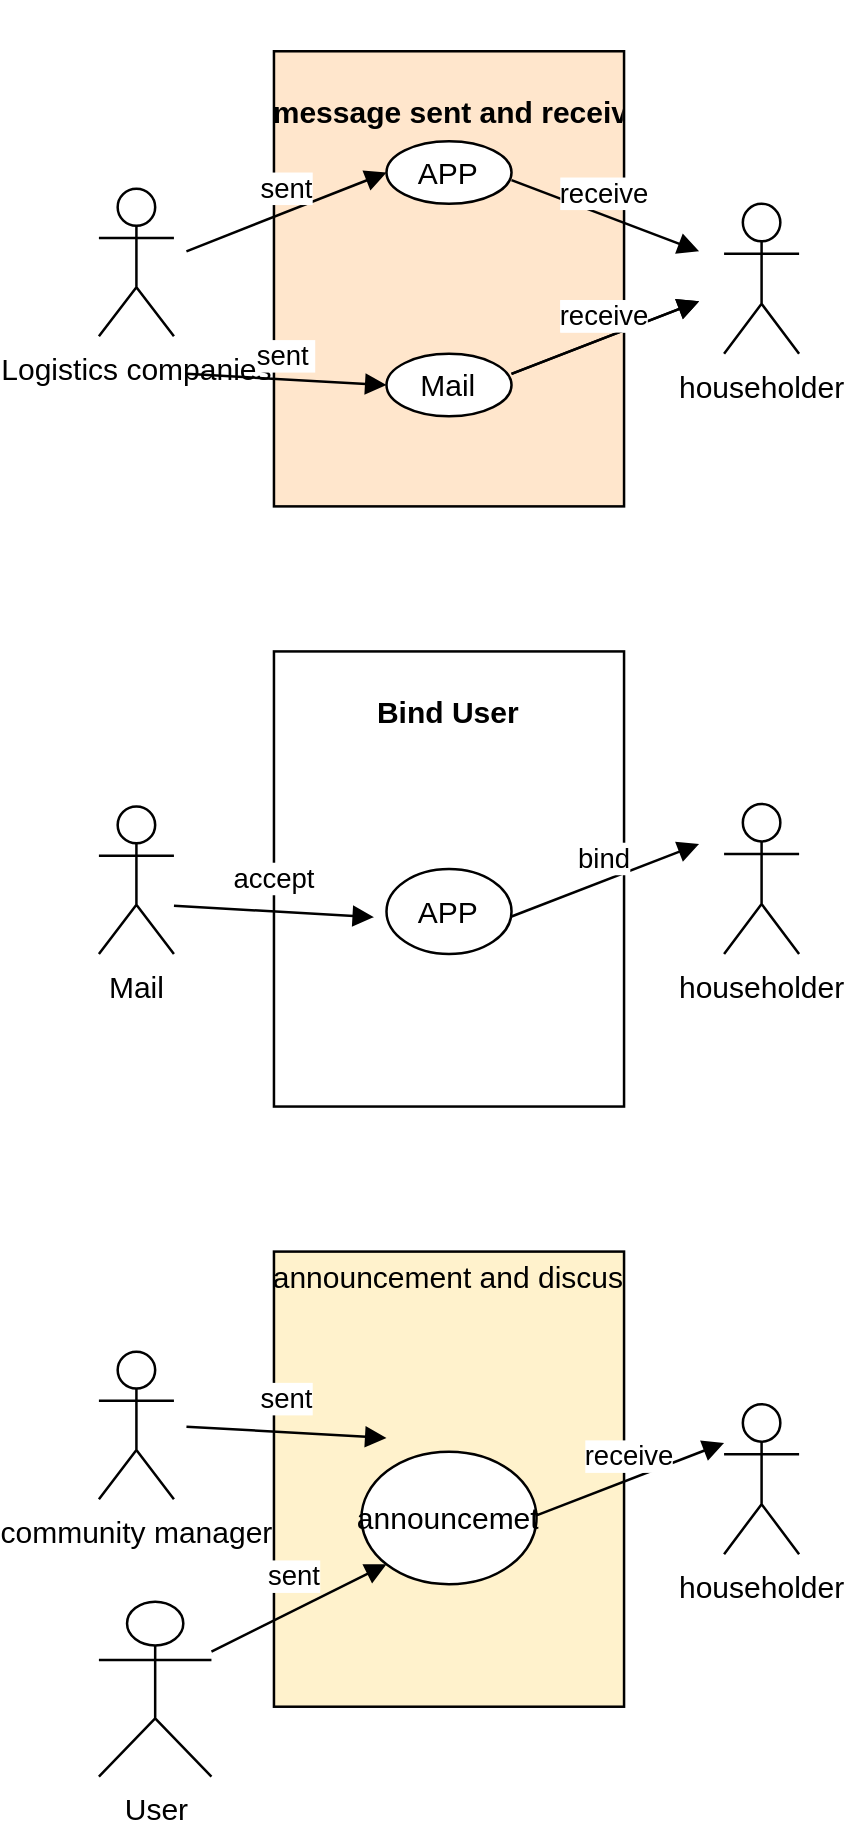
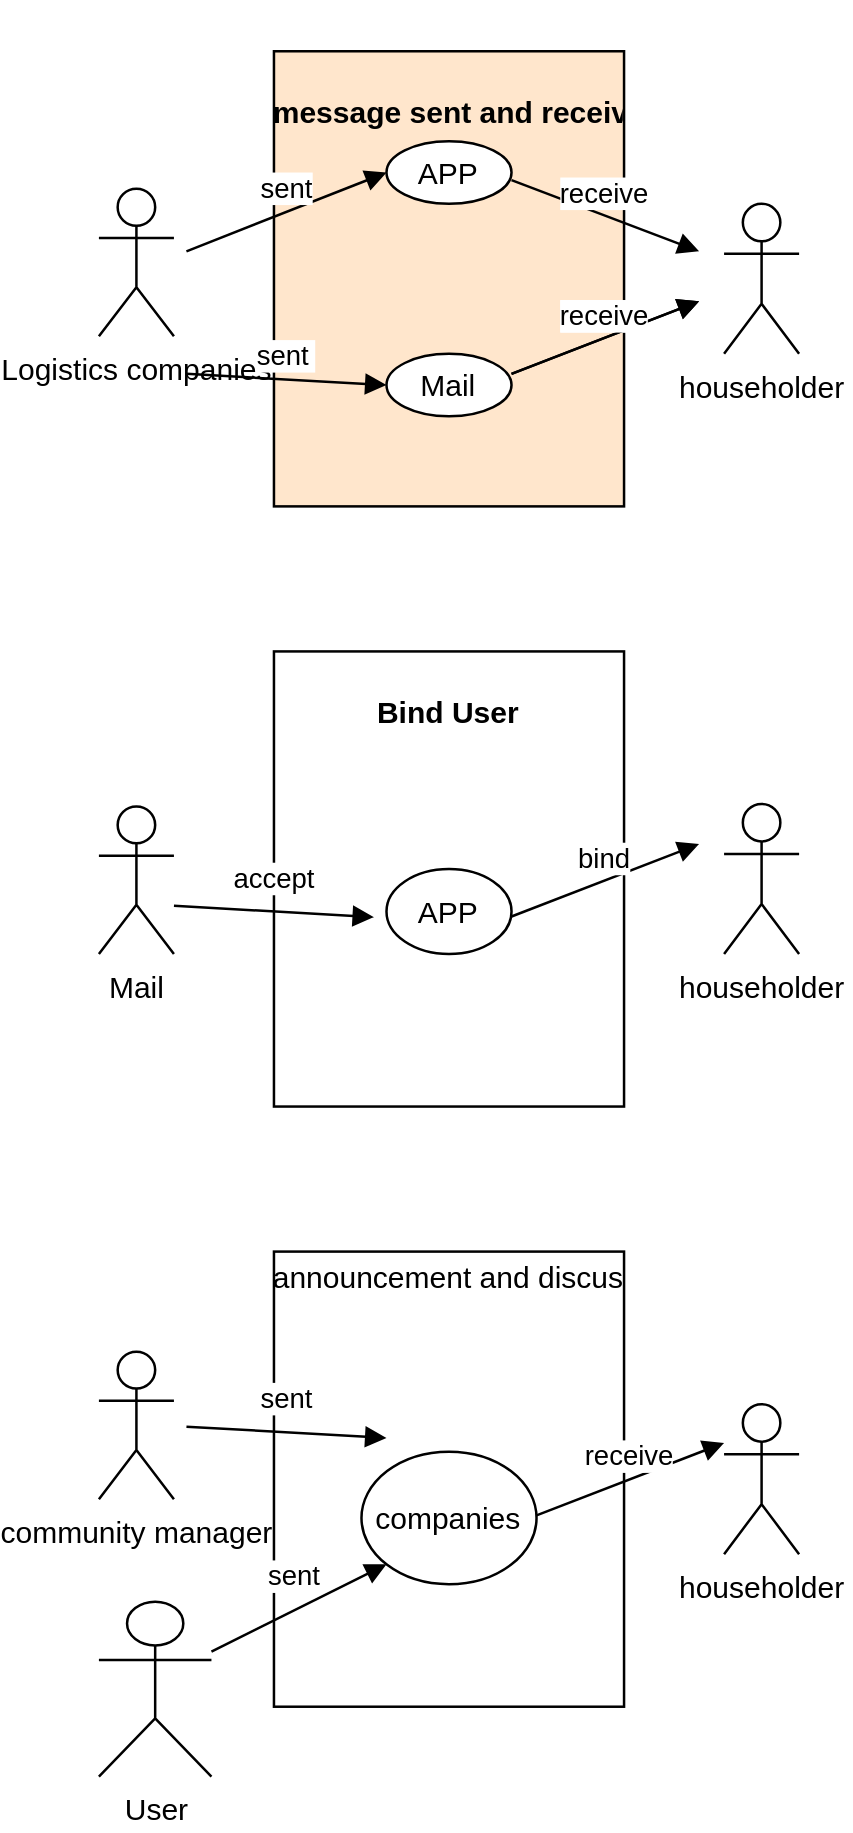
node "announcement and discussion": fillcolor #fff2cc -> #ffffff
node "announcemet": label "announcemet" -> "companies"
